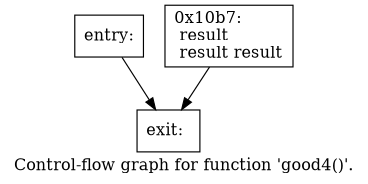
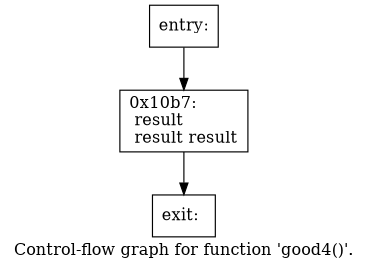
edge "entry:" -> "exit:": now "entry:" -> "0x10b7:"
